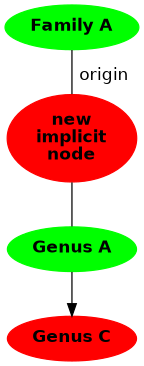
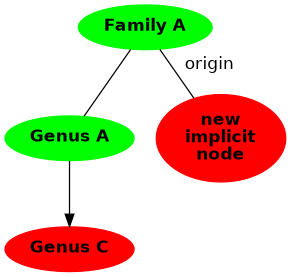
edge "new" -- "Genus A": now "Family A" -- "Genus A"
